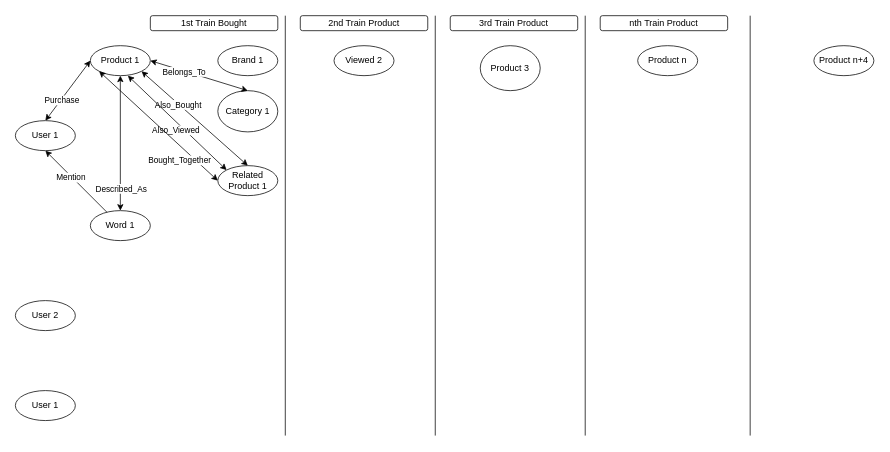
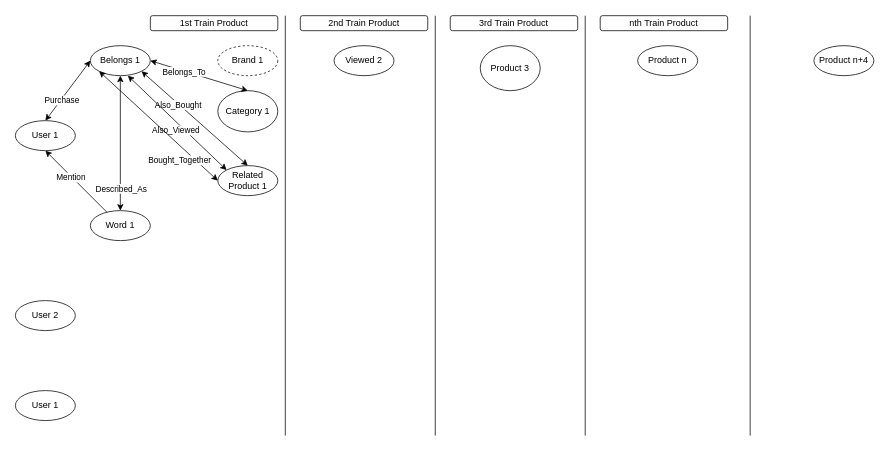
node "1st Train Bought": label "1st Train Bought" -> "1st Train Product"
node "Product 1": label "Product 1" -> "Belongs 1"
node "Brand 1": style solid -> dashed
